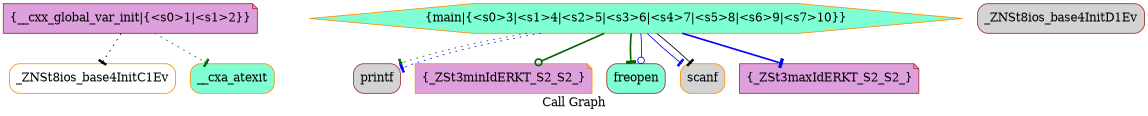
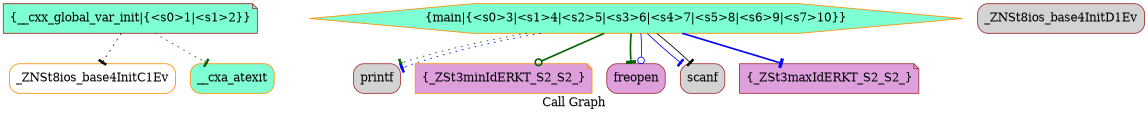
node "{__cxx_global_var_init|{<s0>1|<s1>2}}": fillcolor plum -> aquamarine
node "freopen": fillcolor aquamarine -> plum
node "scanf": color darkorange -> brown
